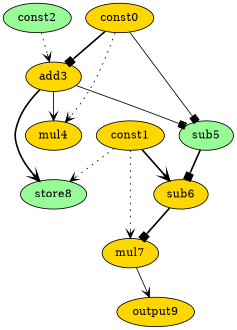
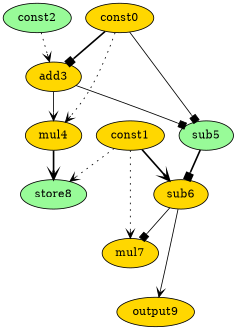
edge "add3" -> "store8": now "mul4" -> "store8"
edge "sub6" -> "mul7": style bold -> solid
edge "mul7" -> "output9": now "sub6" -> "output9"
